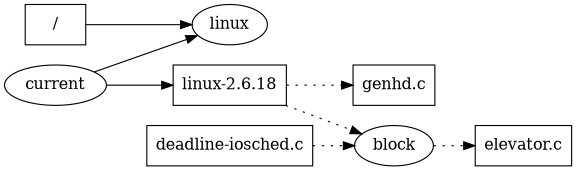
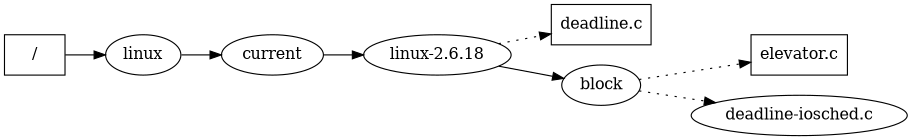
edge "current" -> "linux": reversed
node "linux-2.6.18": shape box -> ellipse
node "genhd.c": label "genhd.c" -> "deadline.c"
edge "linux-2.6.18" -> "block": style dotted -> solid
node "deadline-iosched.c": shape box -> ellipse
edge "deadline-iosched.c" -> "block": reversed
